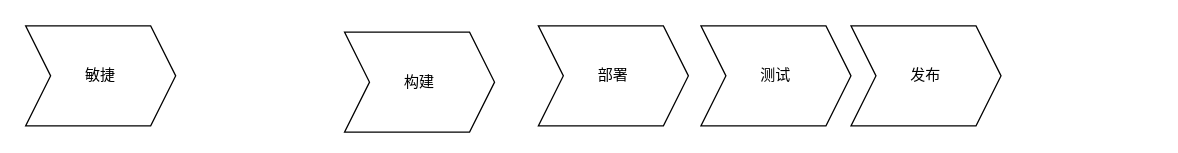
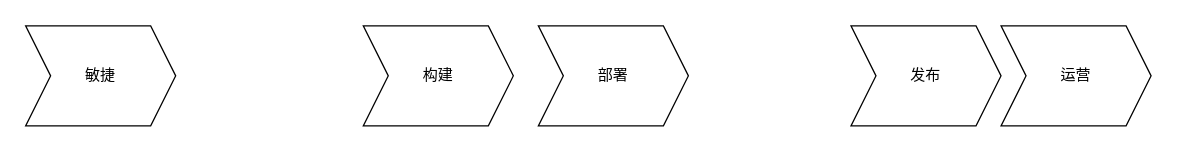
node "测试": removed
node "运营": added
node "构建": moved (419, 82) -> (438, 76)
